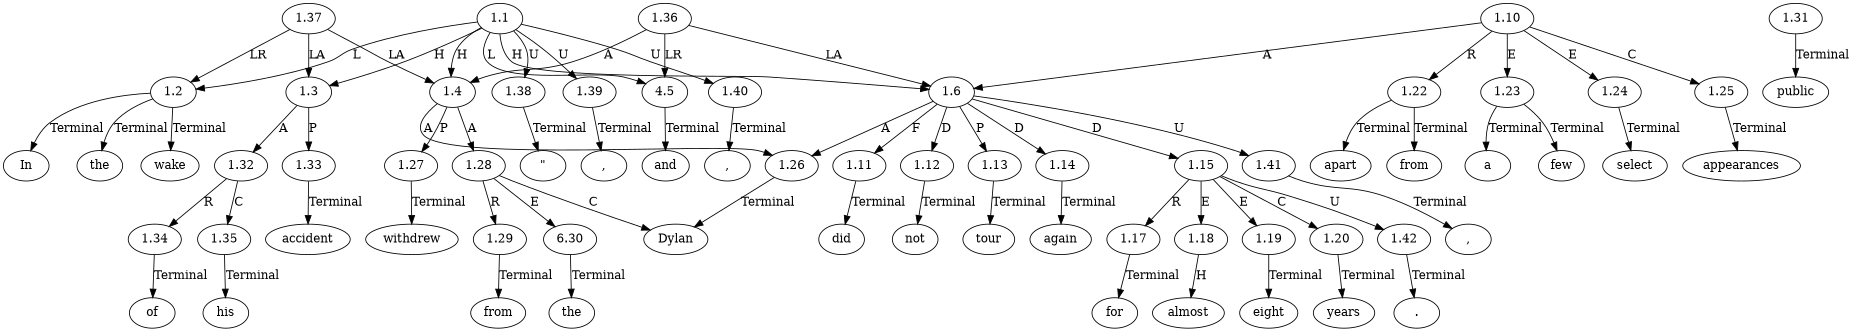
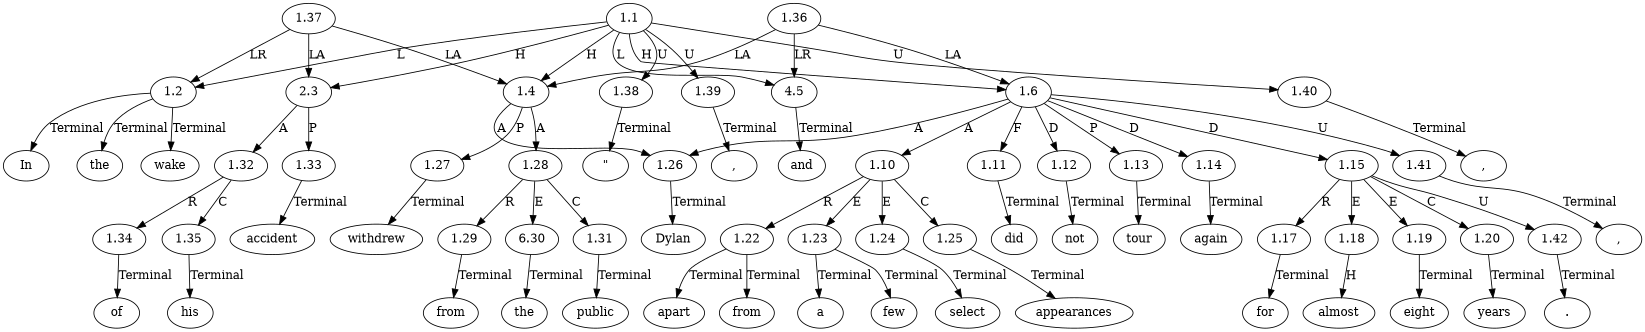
edge "1.36" -> "1.4": label "A" -> "LA"
edge "1.10" -> "1.6": reversed
node "1.3": label "1.3" -> "2.3"
edge "1.28" -> "Dylan": now "1.28" -> "1.31"
